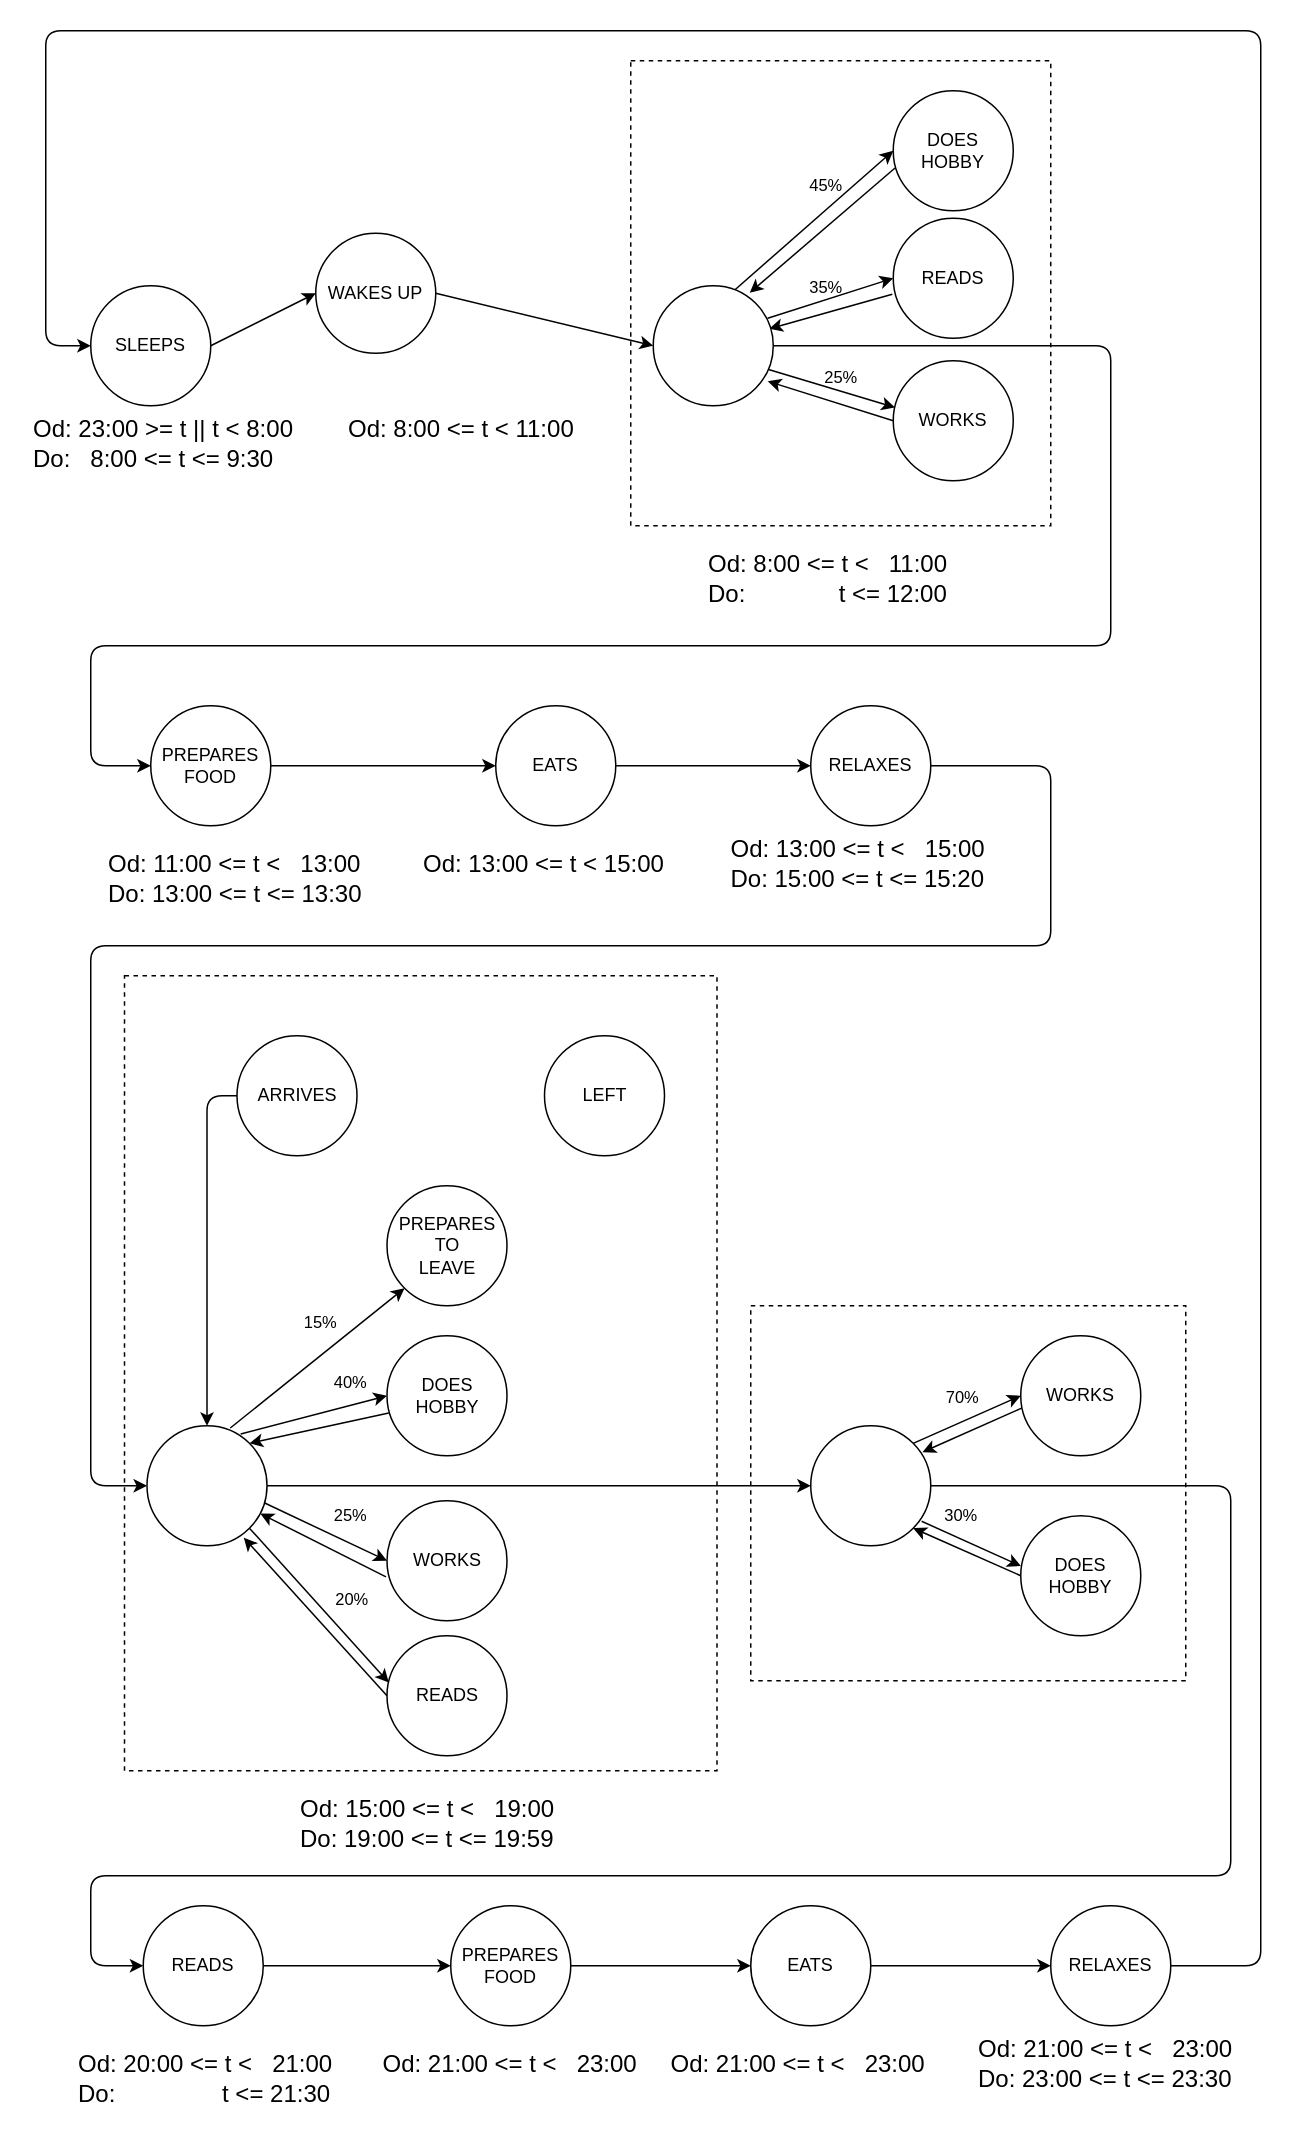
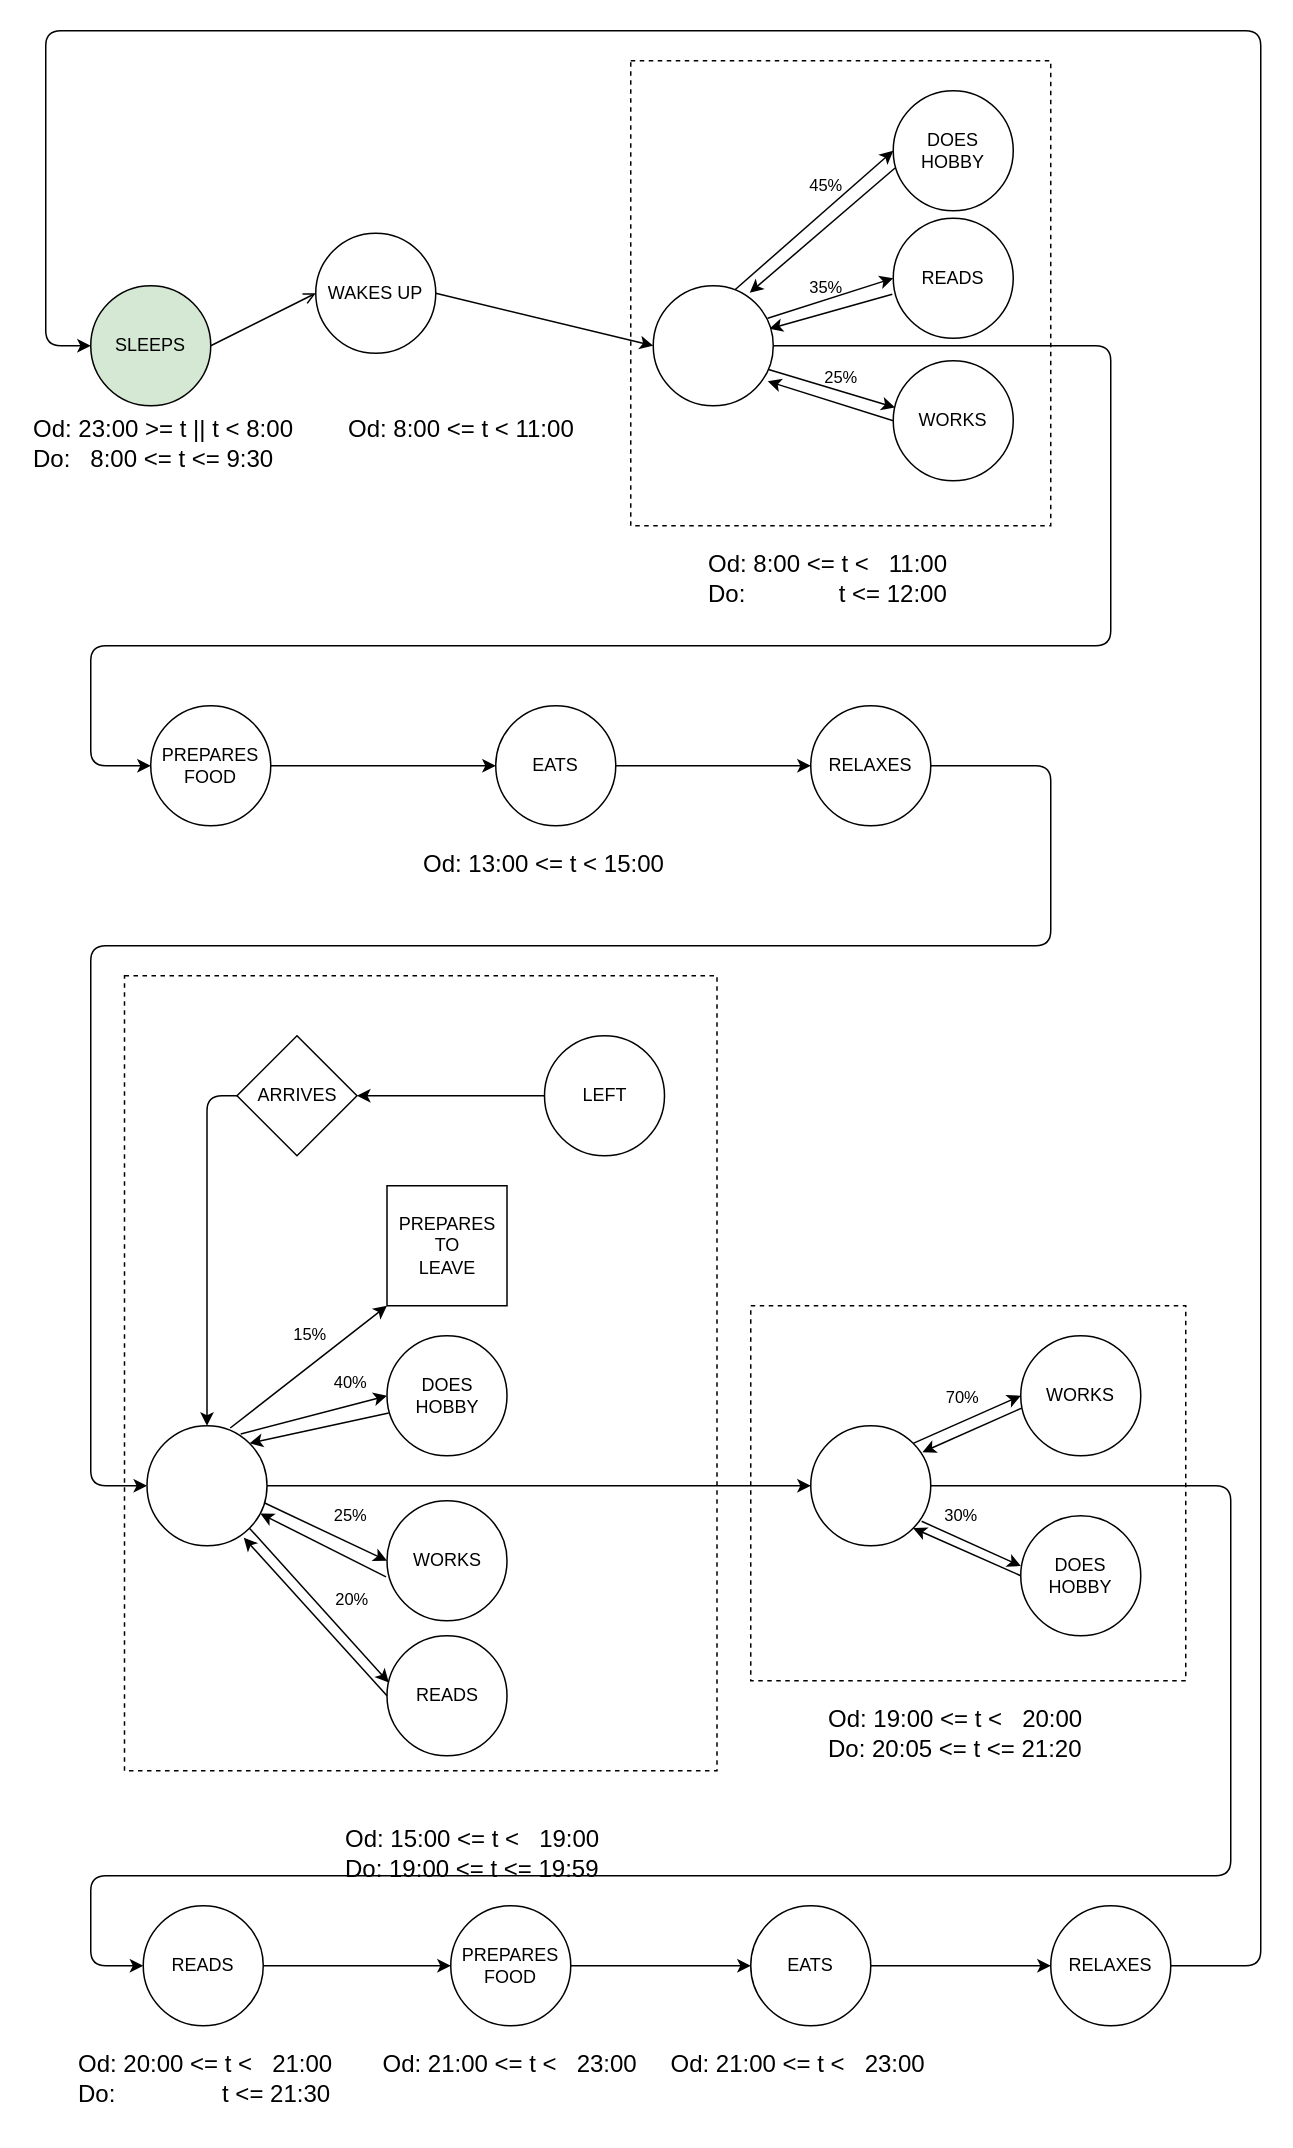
edge "SLEEPS" -> "WAKES UP": arrowhead classic -> open
node "SLEEPS": fillcolor #ffffff -> #d5e8d4
node "Od: 13:00 <= t < 15:00 Do: 15:00 <= t <= 15:20": removed
node "Od: 11:00 <= t < 13:00 Do: 13:00 <= t <= 13:30": removed
node "ARRIVES": shape ellipse -> diamond
edge "LEFT" -> "ARRIVES": added
node "PREPARES TO LEAVE": shape ellipse -> rectangle
node "Od: 19:00 <= t < 20:00 Do: 20:05 <= t <= 21:20": added
node "Od: 15:00 <= t < 19:00 Do: 19:00 <= t <= 19:59": moved (440, 1823) -> (485, 1853)
node "Od: 21:00 <= t < 23:00 Do: 23:00 <= t <= 23:30": removed
